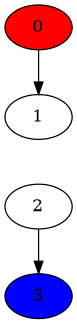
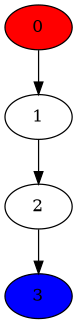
edge "1" -> "2": added
